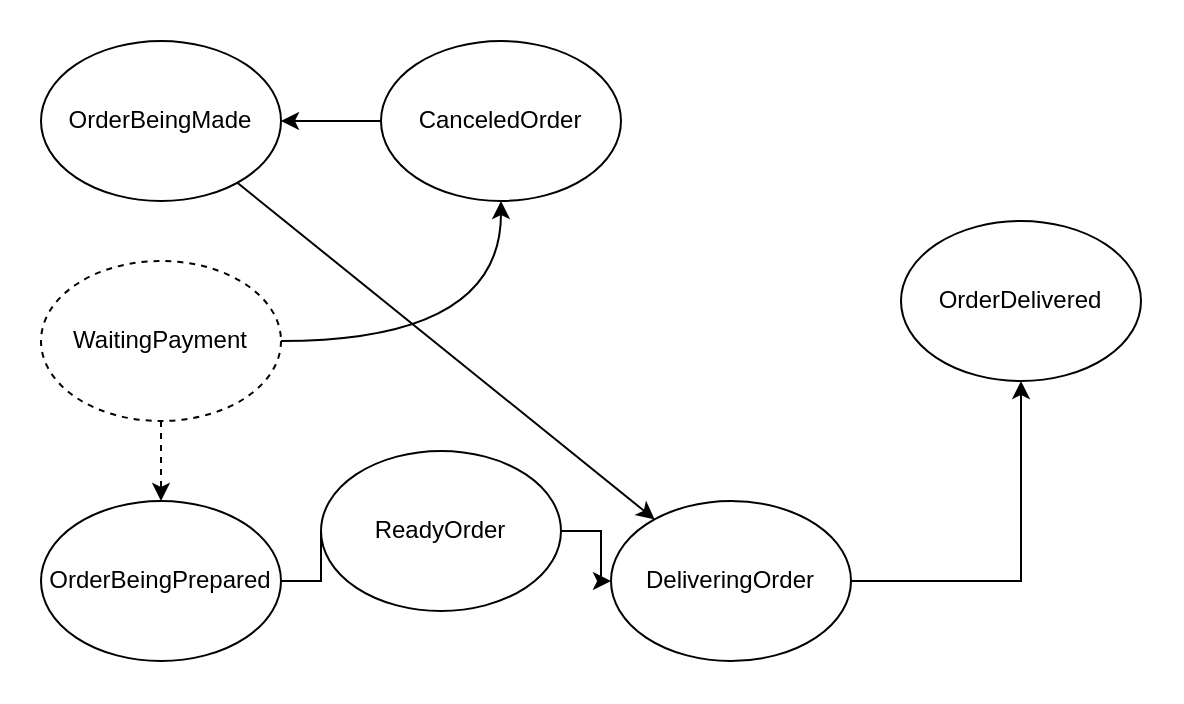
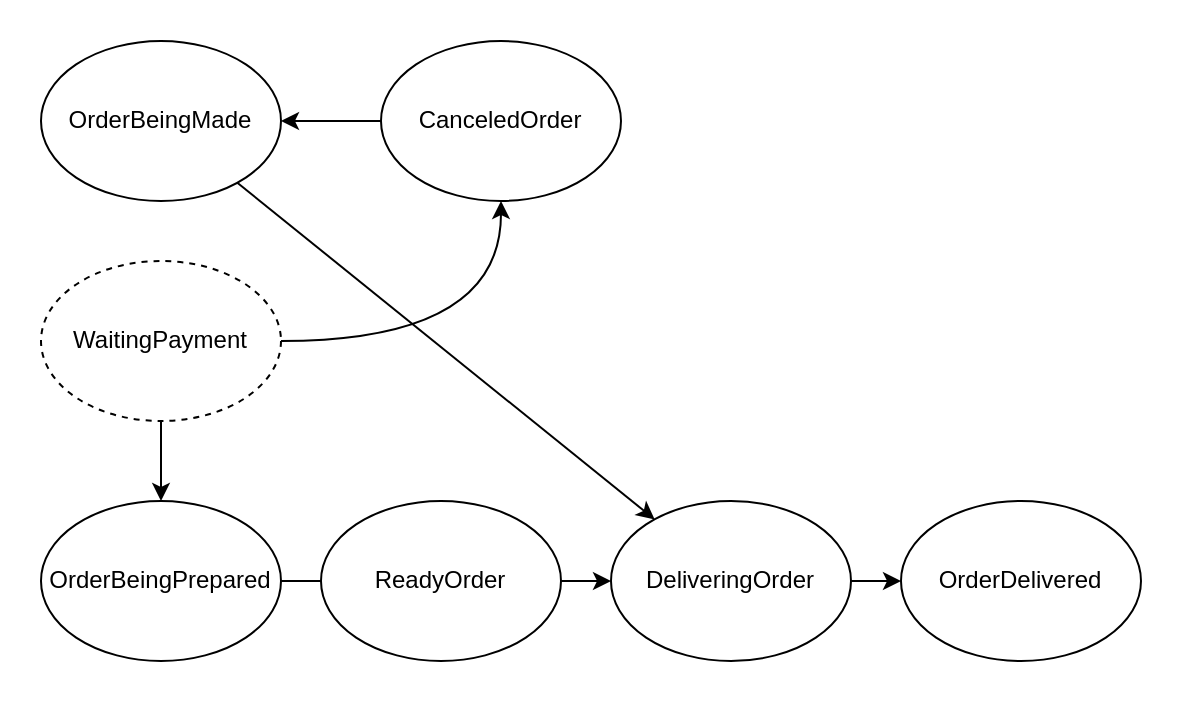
node "OrderDelivered": moved (1021, 301) -> (1021, 581)
edge "WaitingPayment" -> "OrderBeingPrepared": style dashed -> solid
node "ReadyOrder": moved (441, 531) -> (441, 581)
